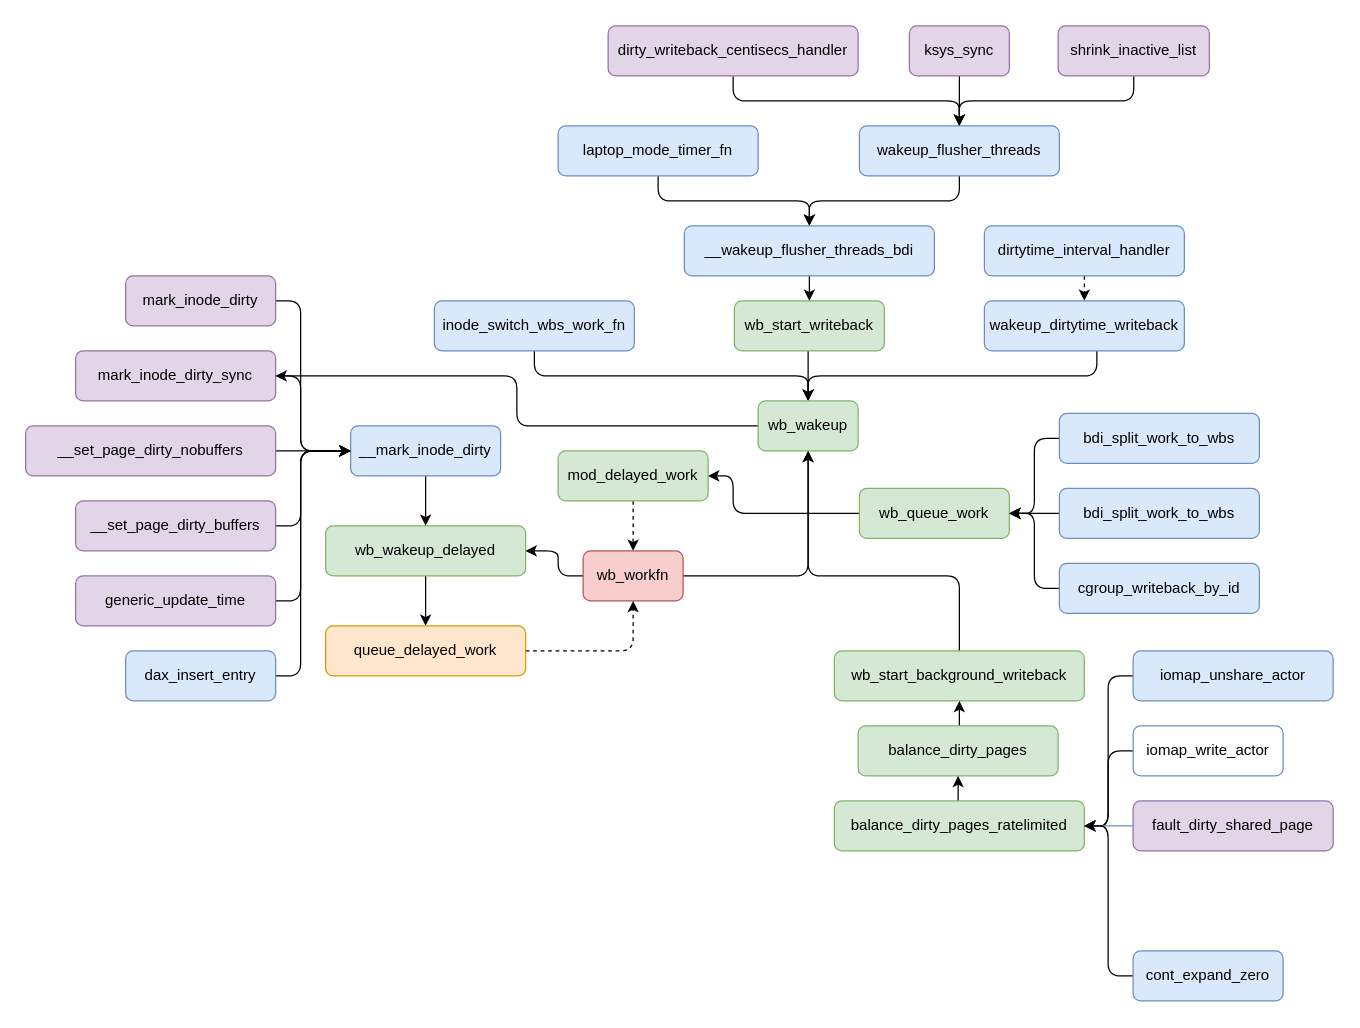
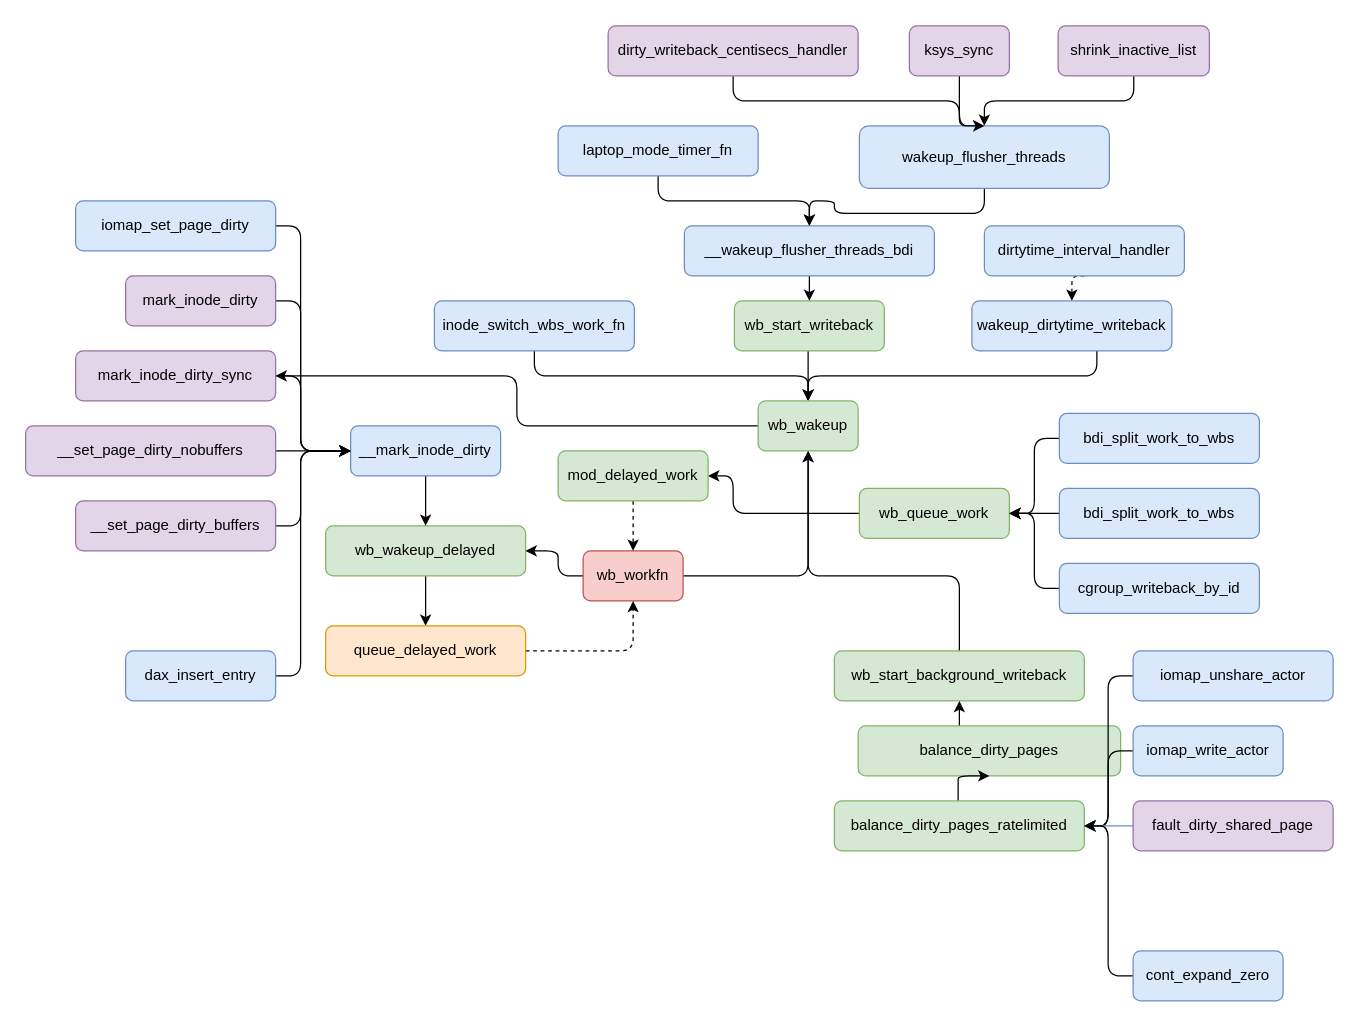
node "wakeup_flusher_threads": size 200x50 -> 250x63
node "iomap_set_page_dirty": added
edge "iomap_set_page_dirty" -> "__mark_inode_dirty": added
node "wakeup_dirtytime_writeback": moved (1084, 326) -> (1072, 326)
node "generic_update_time": removed
edge "generic_update_time" -> "__mark_inode_dirty": removed
node "balance_dirty_pages": size 200x50 -> 263x50
node "iomap_write_actor": fillcolor #ffffff -> #dae8fc
